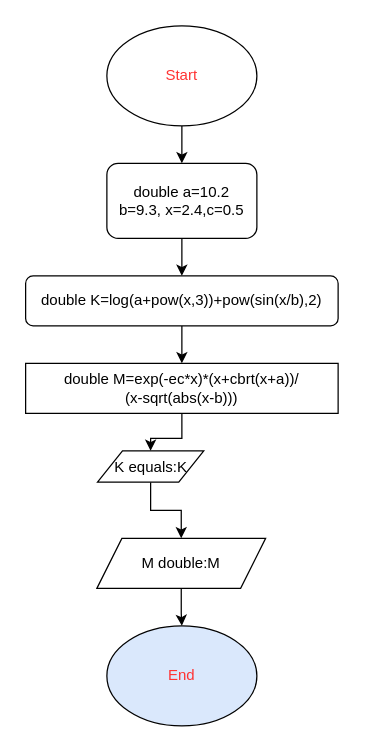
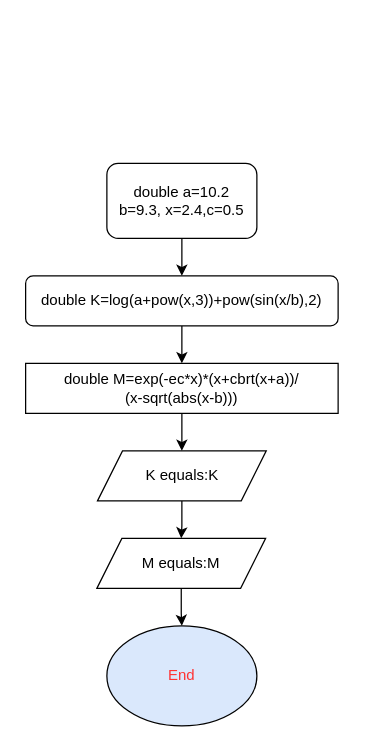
node "Start": removed
edge "Start" -> "double a=10.2 b=9.3, x=2.4,c=0.5": removed
node "K equals:K": size 106x31 -> 169x50
node "M double:M": label "M double:M" -> "M equals:M"
